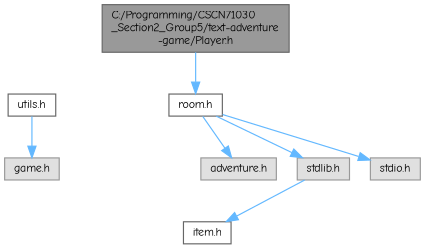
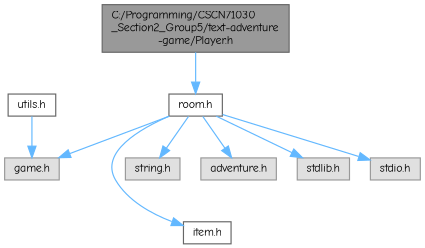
edge "room.h" -> "game.h": added
node "string.h": added
edge "stdlib.h" -> "item.h": now "room.h" -> "item.h"
